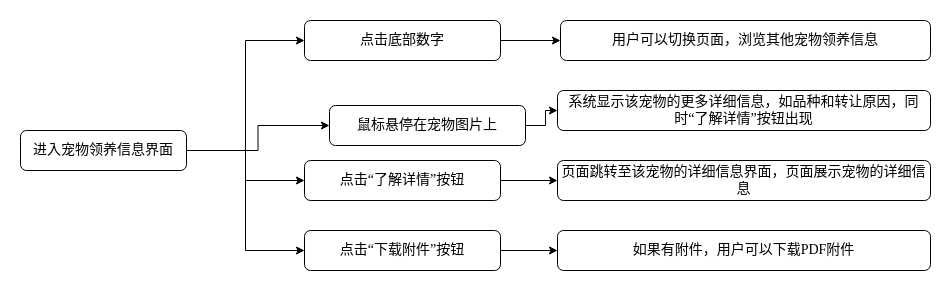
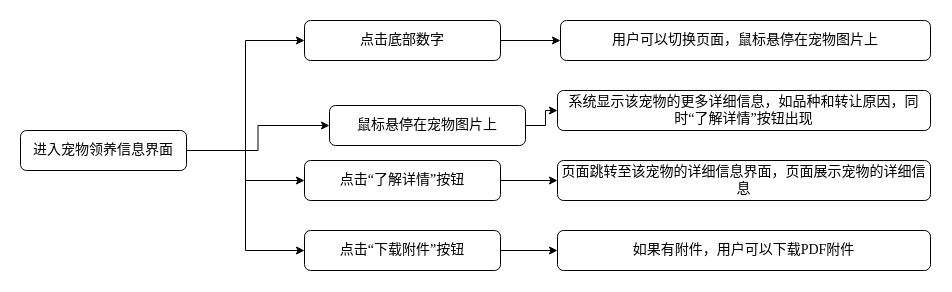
node "用户可以切换页面，浏览其他宠物领养信息": label "用户可以切换页面，浏览其他宠物领养信息" -> "用户可以切换页面，鼠标悬停在宠物图片上"
